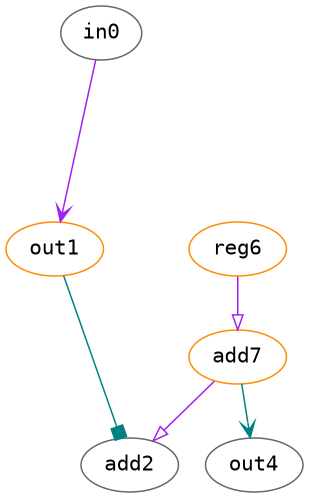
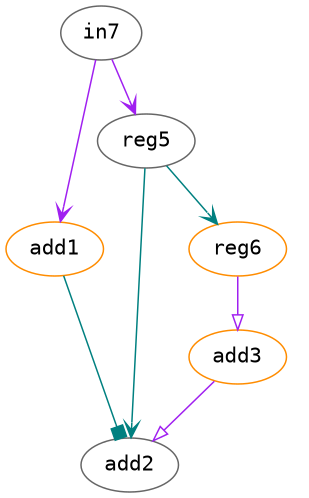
node "in0": label "in0" -> "in7"
node "reg5": added
node "out1": label "out1" -> "add1"
node "add7": label "add7" -> "add3"
node "out4": removed
